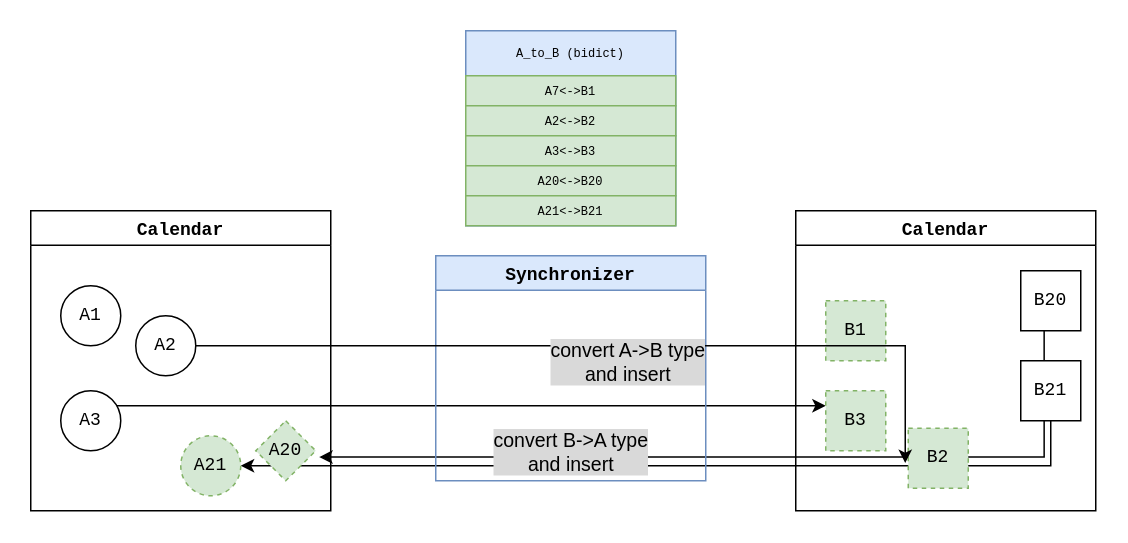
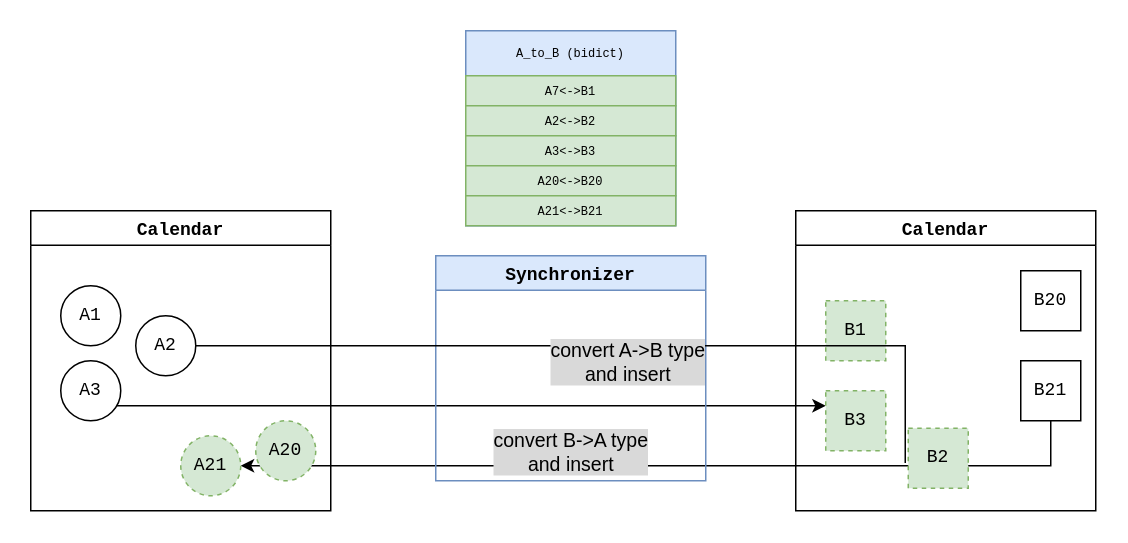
node "A3": moved (91, 421) -> (91, 391)
node "A20": shape diamond -> ellipse
edge "A2" -> "B2": arrowhead classic -> none
edge "B20" -> "A20": removed
